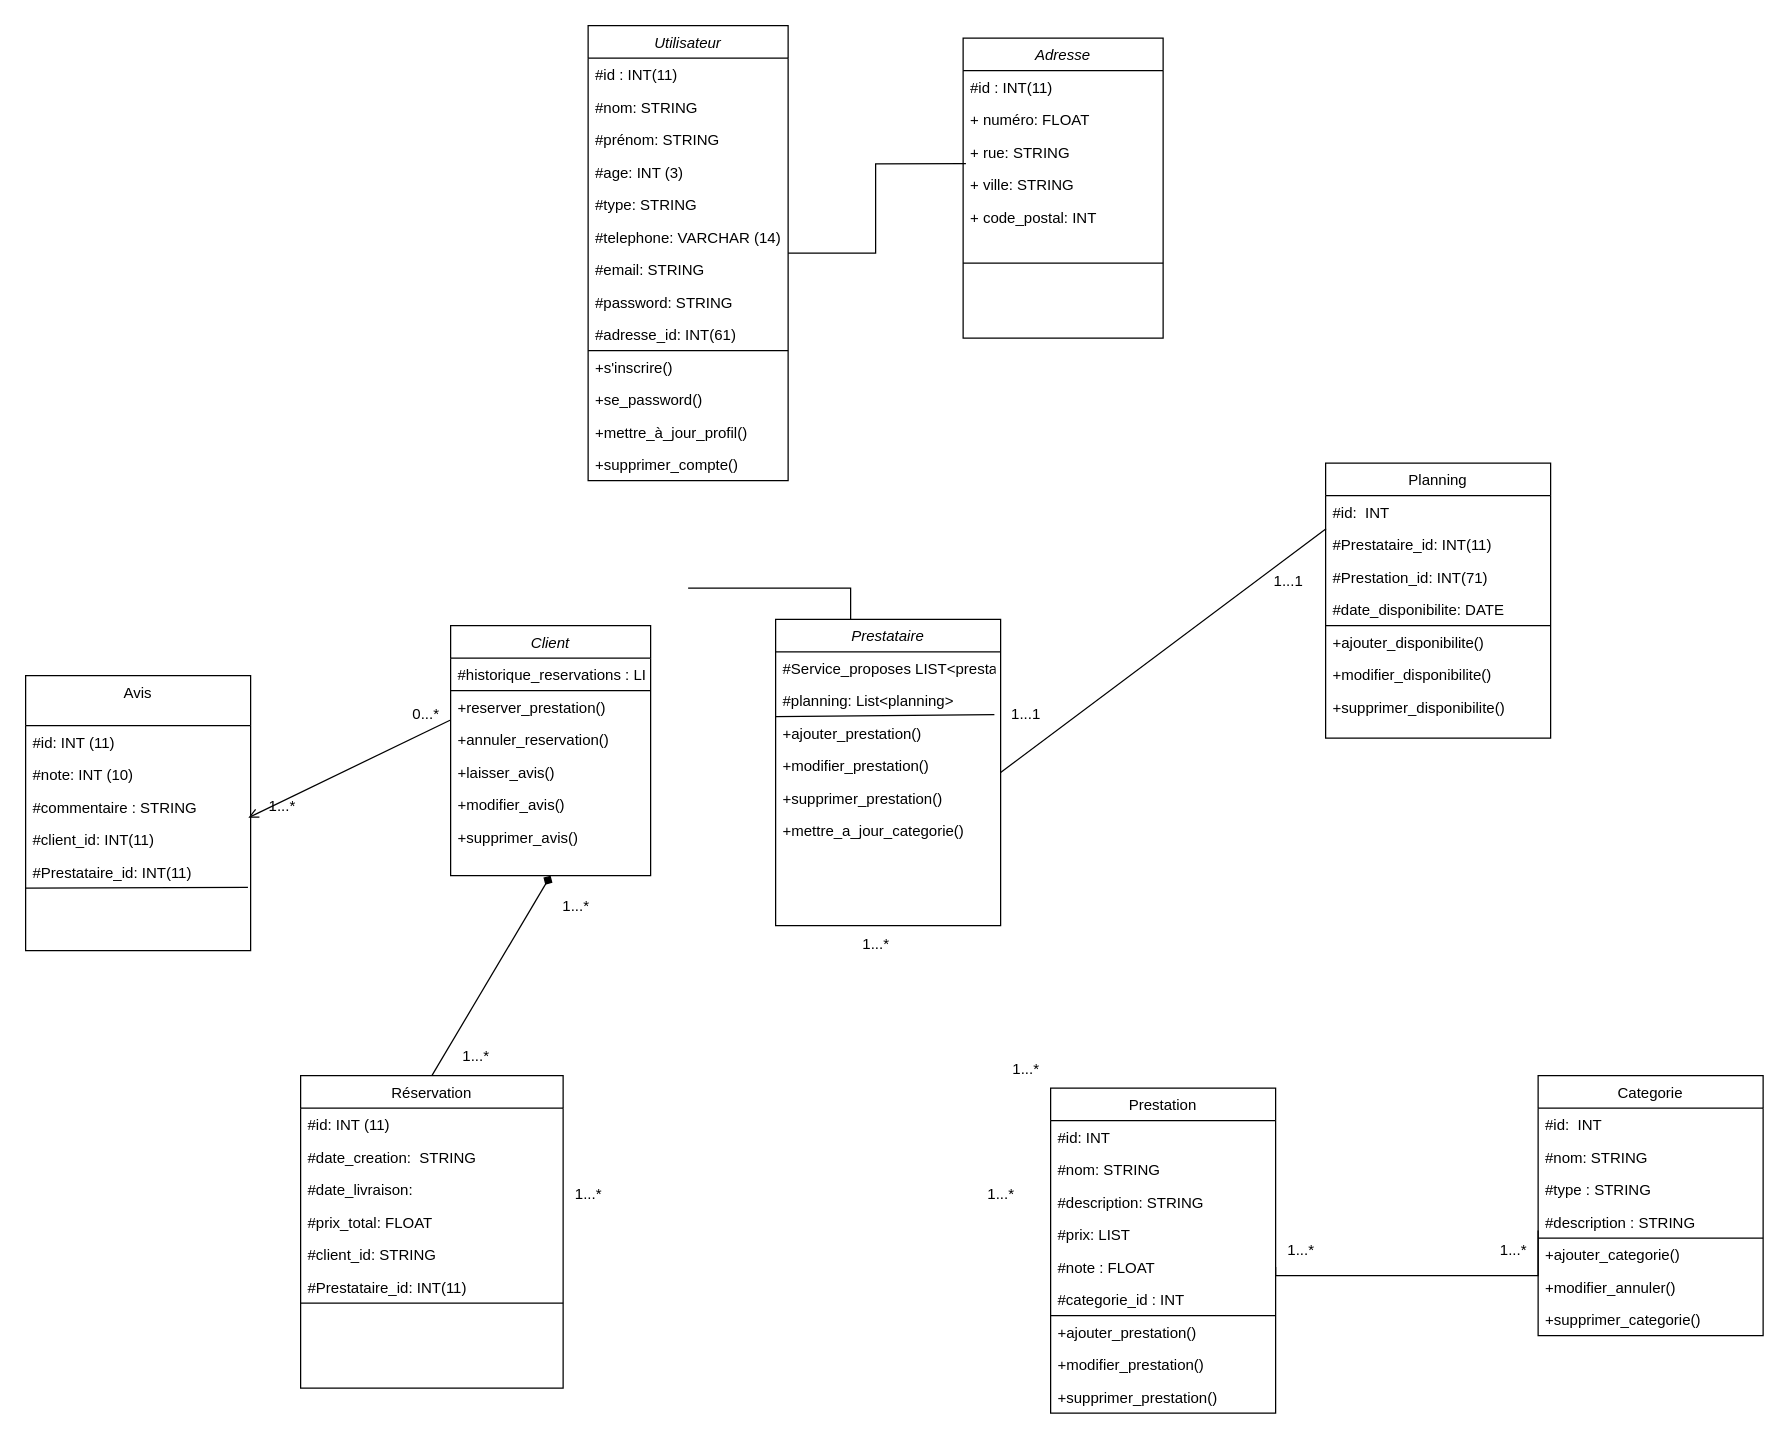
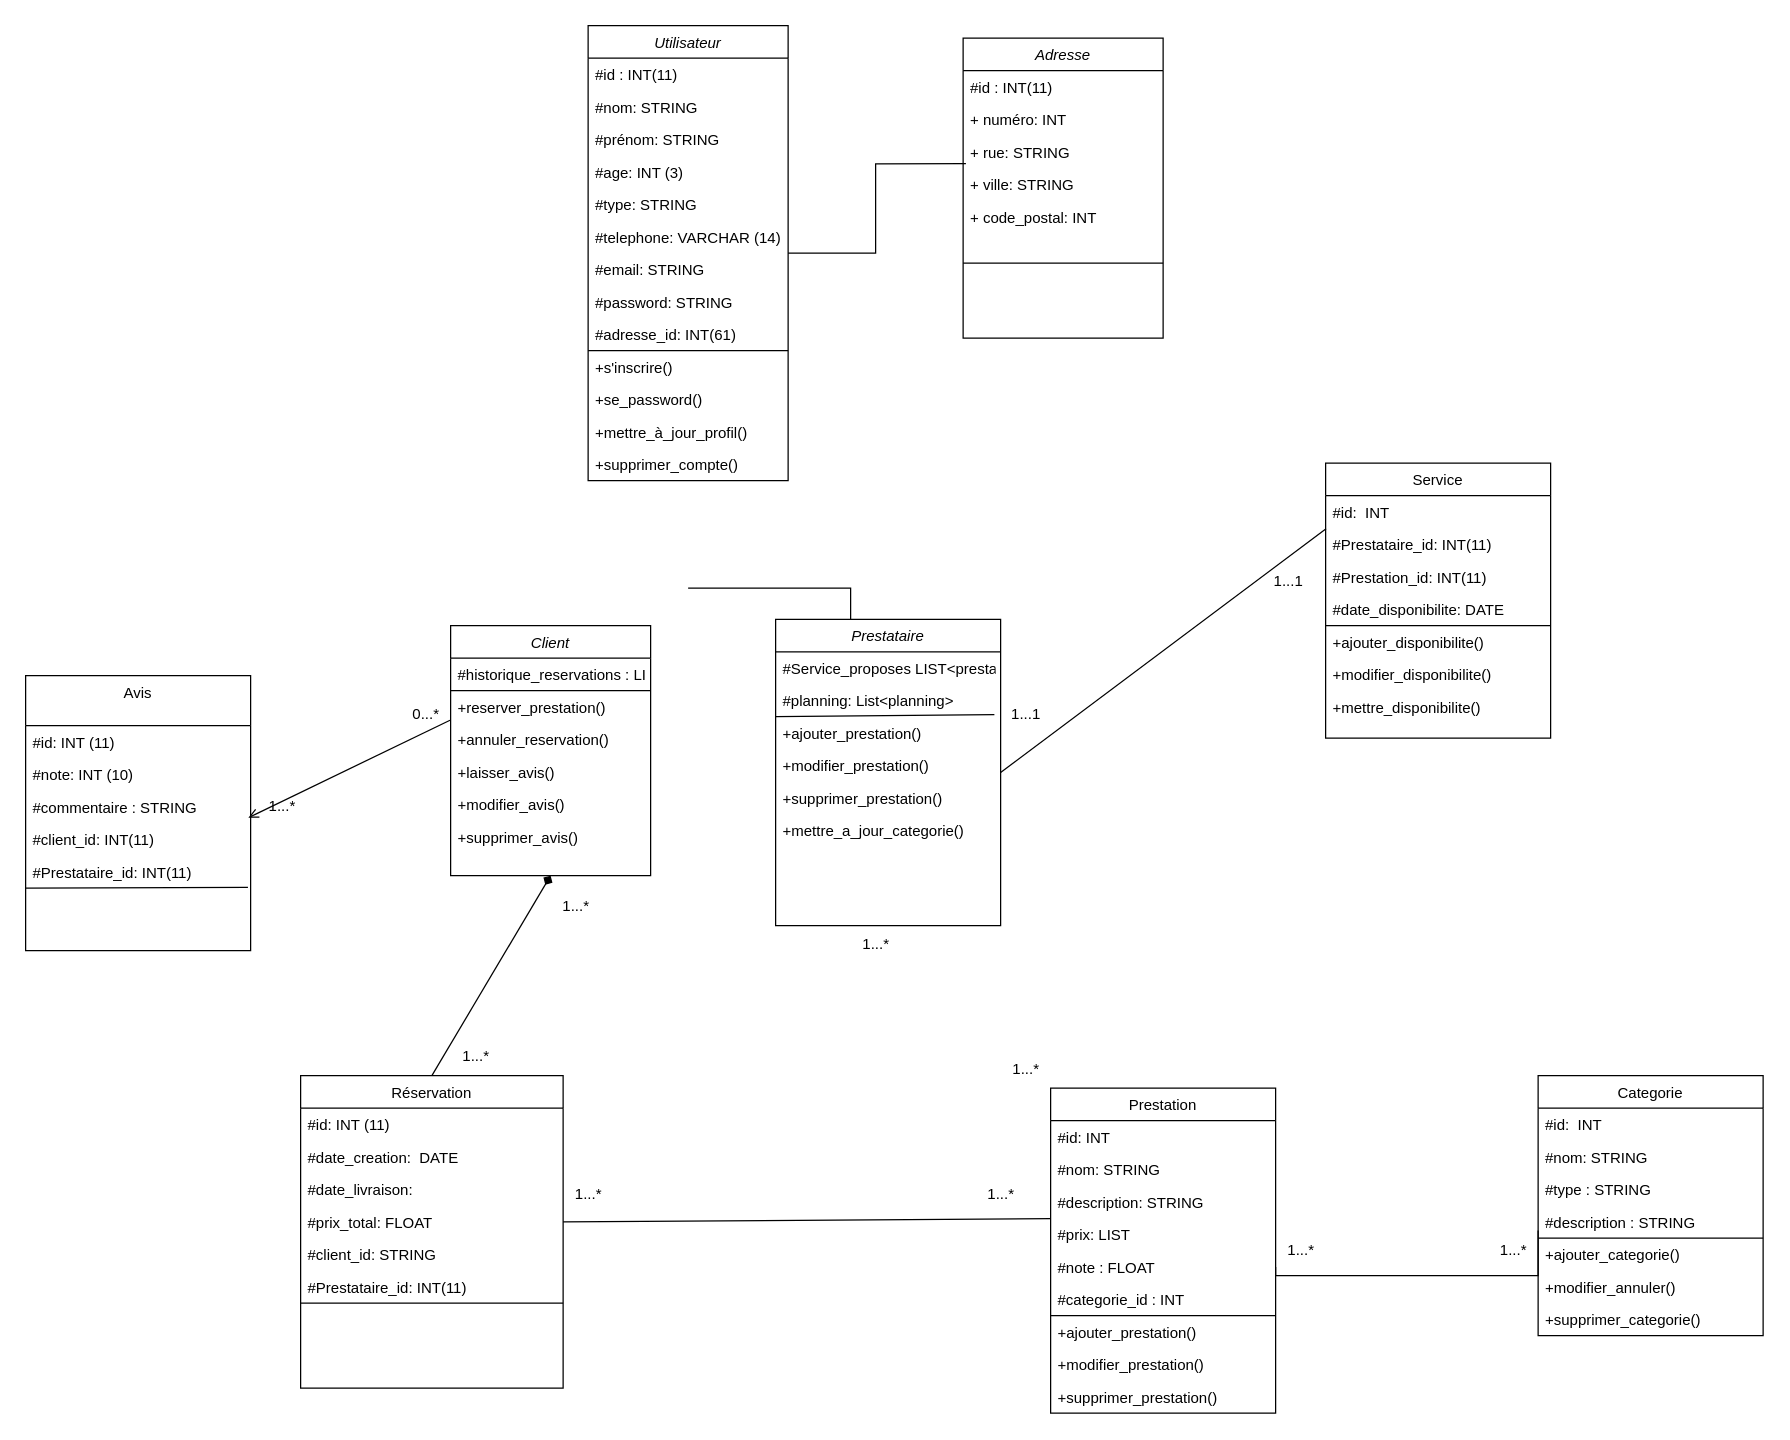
node "+ numéro: FLOAT": label "+ numéro: FLOAT" -> "+ numéro: INT"
node "Planning": label "Planning" -> "Service"
node "#Prestation_id: INT(71)": label "#Prestation_id: INT(71)" -> "#Prestation_id: INT(11)"
node "+supprimer_disponibilite()": label "+supprimer_disponibilite()" -> "+mettre_disponibilite()"
node "#date_creation: STRING": label "#date_creation: STRING" -> "#date_creation: DATE"
edge "#prix_total: FLOAT" -- "#prix: LIST": added
